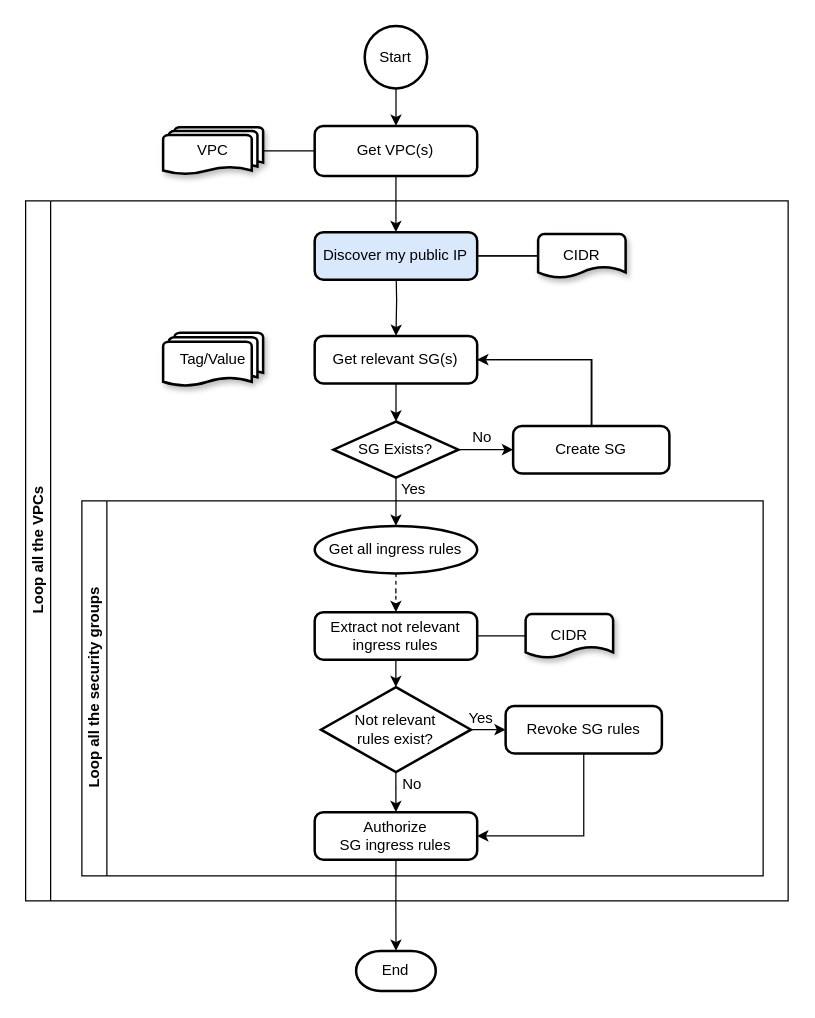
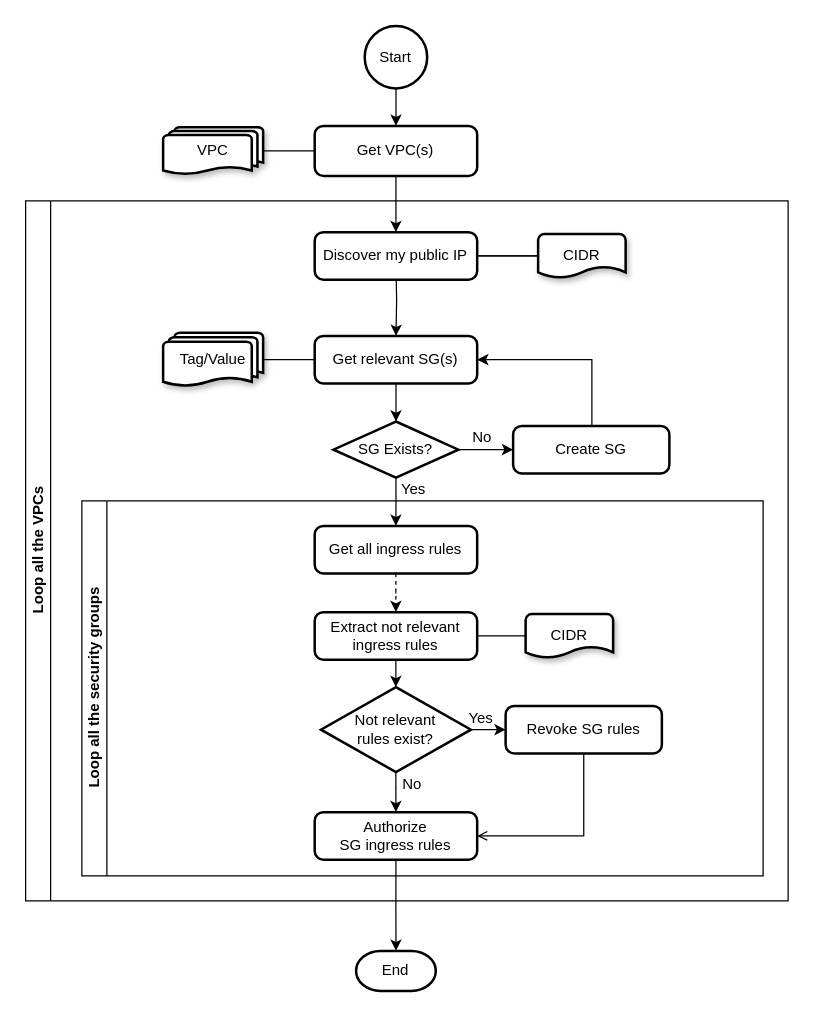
node "Discover my public IP": fillcolor #dae8fc -> #ffffff
edge "Get relevant SG(s)" -- "Create SG": now "Get relevant SG(s)" -- "Tag/Value"
node "Get all ingress rules": shape ellipse -> rounded rectangle
edge "Revoke SG rules" -> "Authorize SG ingress rules": arrowhead classic -> open
